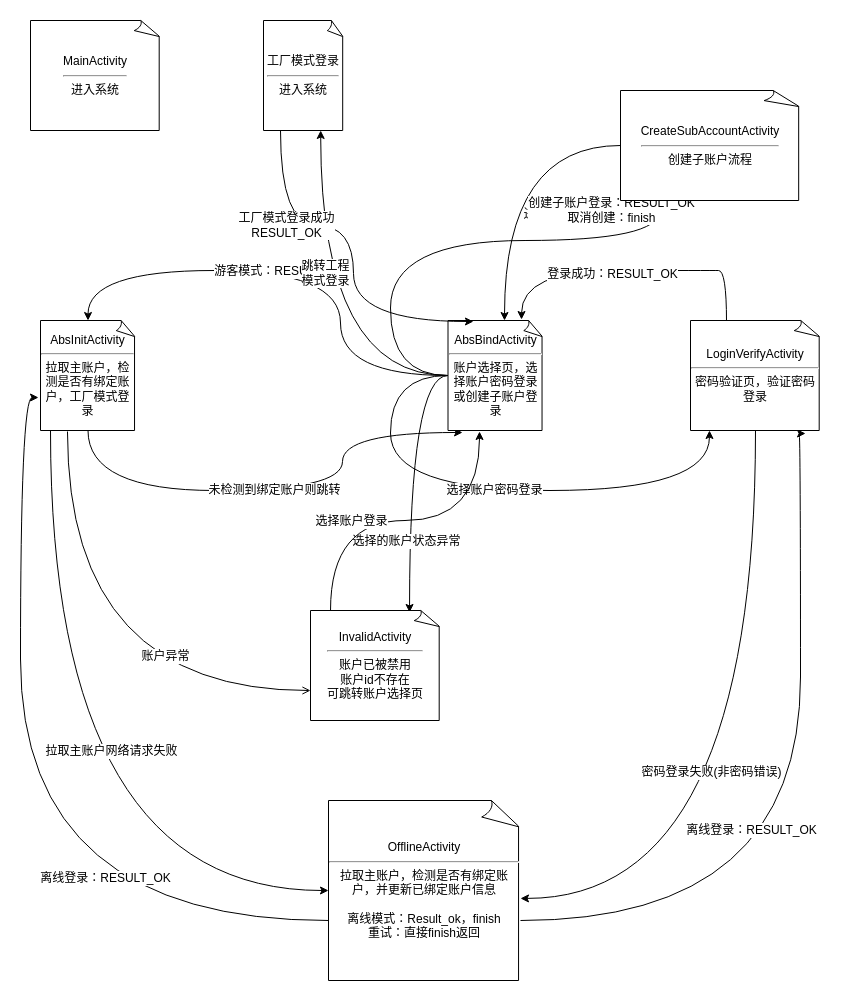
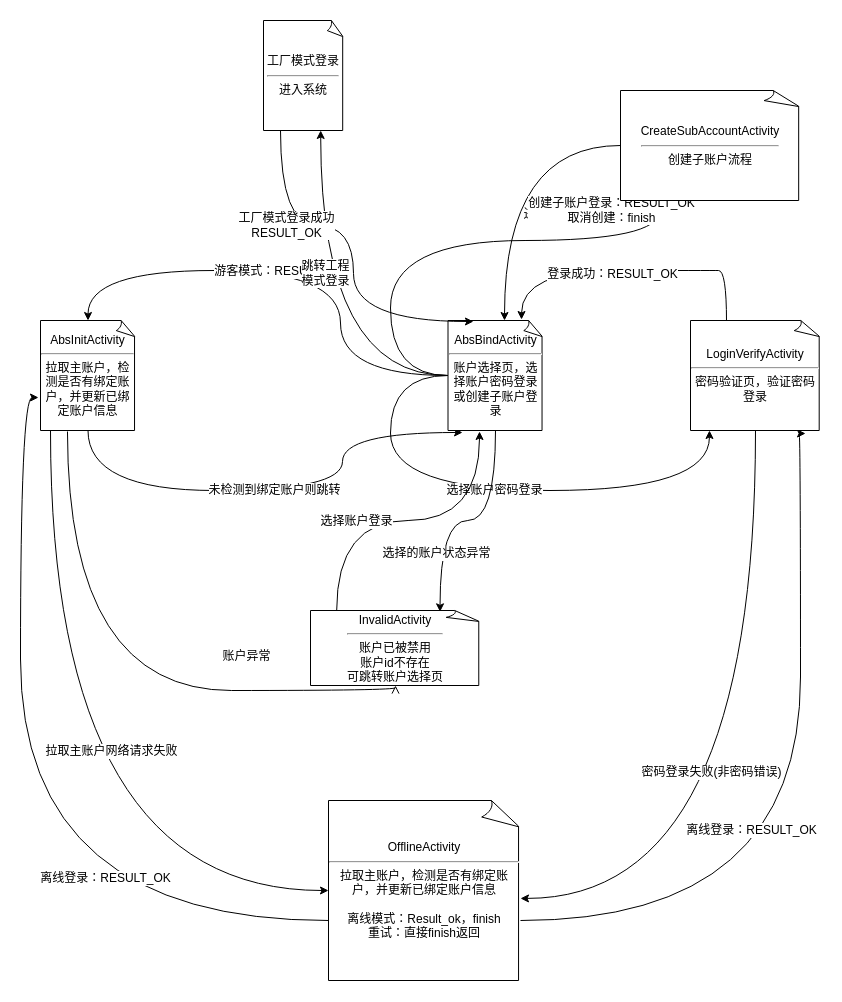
node "MainActivity 进入系统": removed
node "AbsInitActivity 拉取主账户，检测是否有绑定账户，工厂模式登录": label "AbsInitActivity 拉取主账户，检测是否有绑定账户，工厂模式登录" -> "AbsInitActivity 拉取主账户，检测是否有绑定账户，并更新已绑定账户信息"
node "InvalidActivity 账户已被禁用 账户id不存在 可跳转账户选择页": size 130x110 -> 170x75
